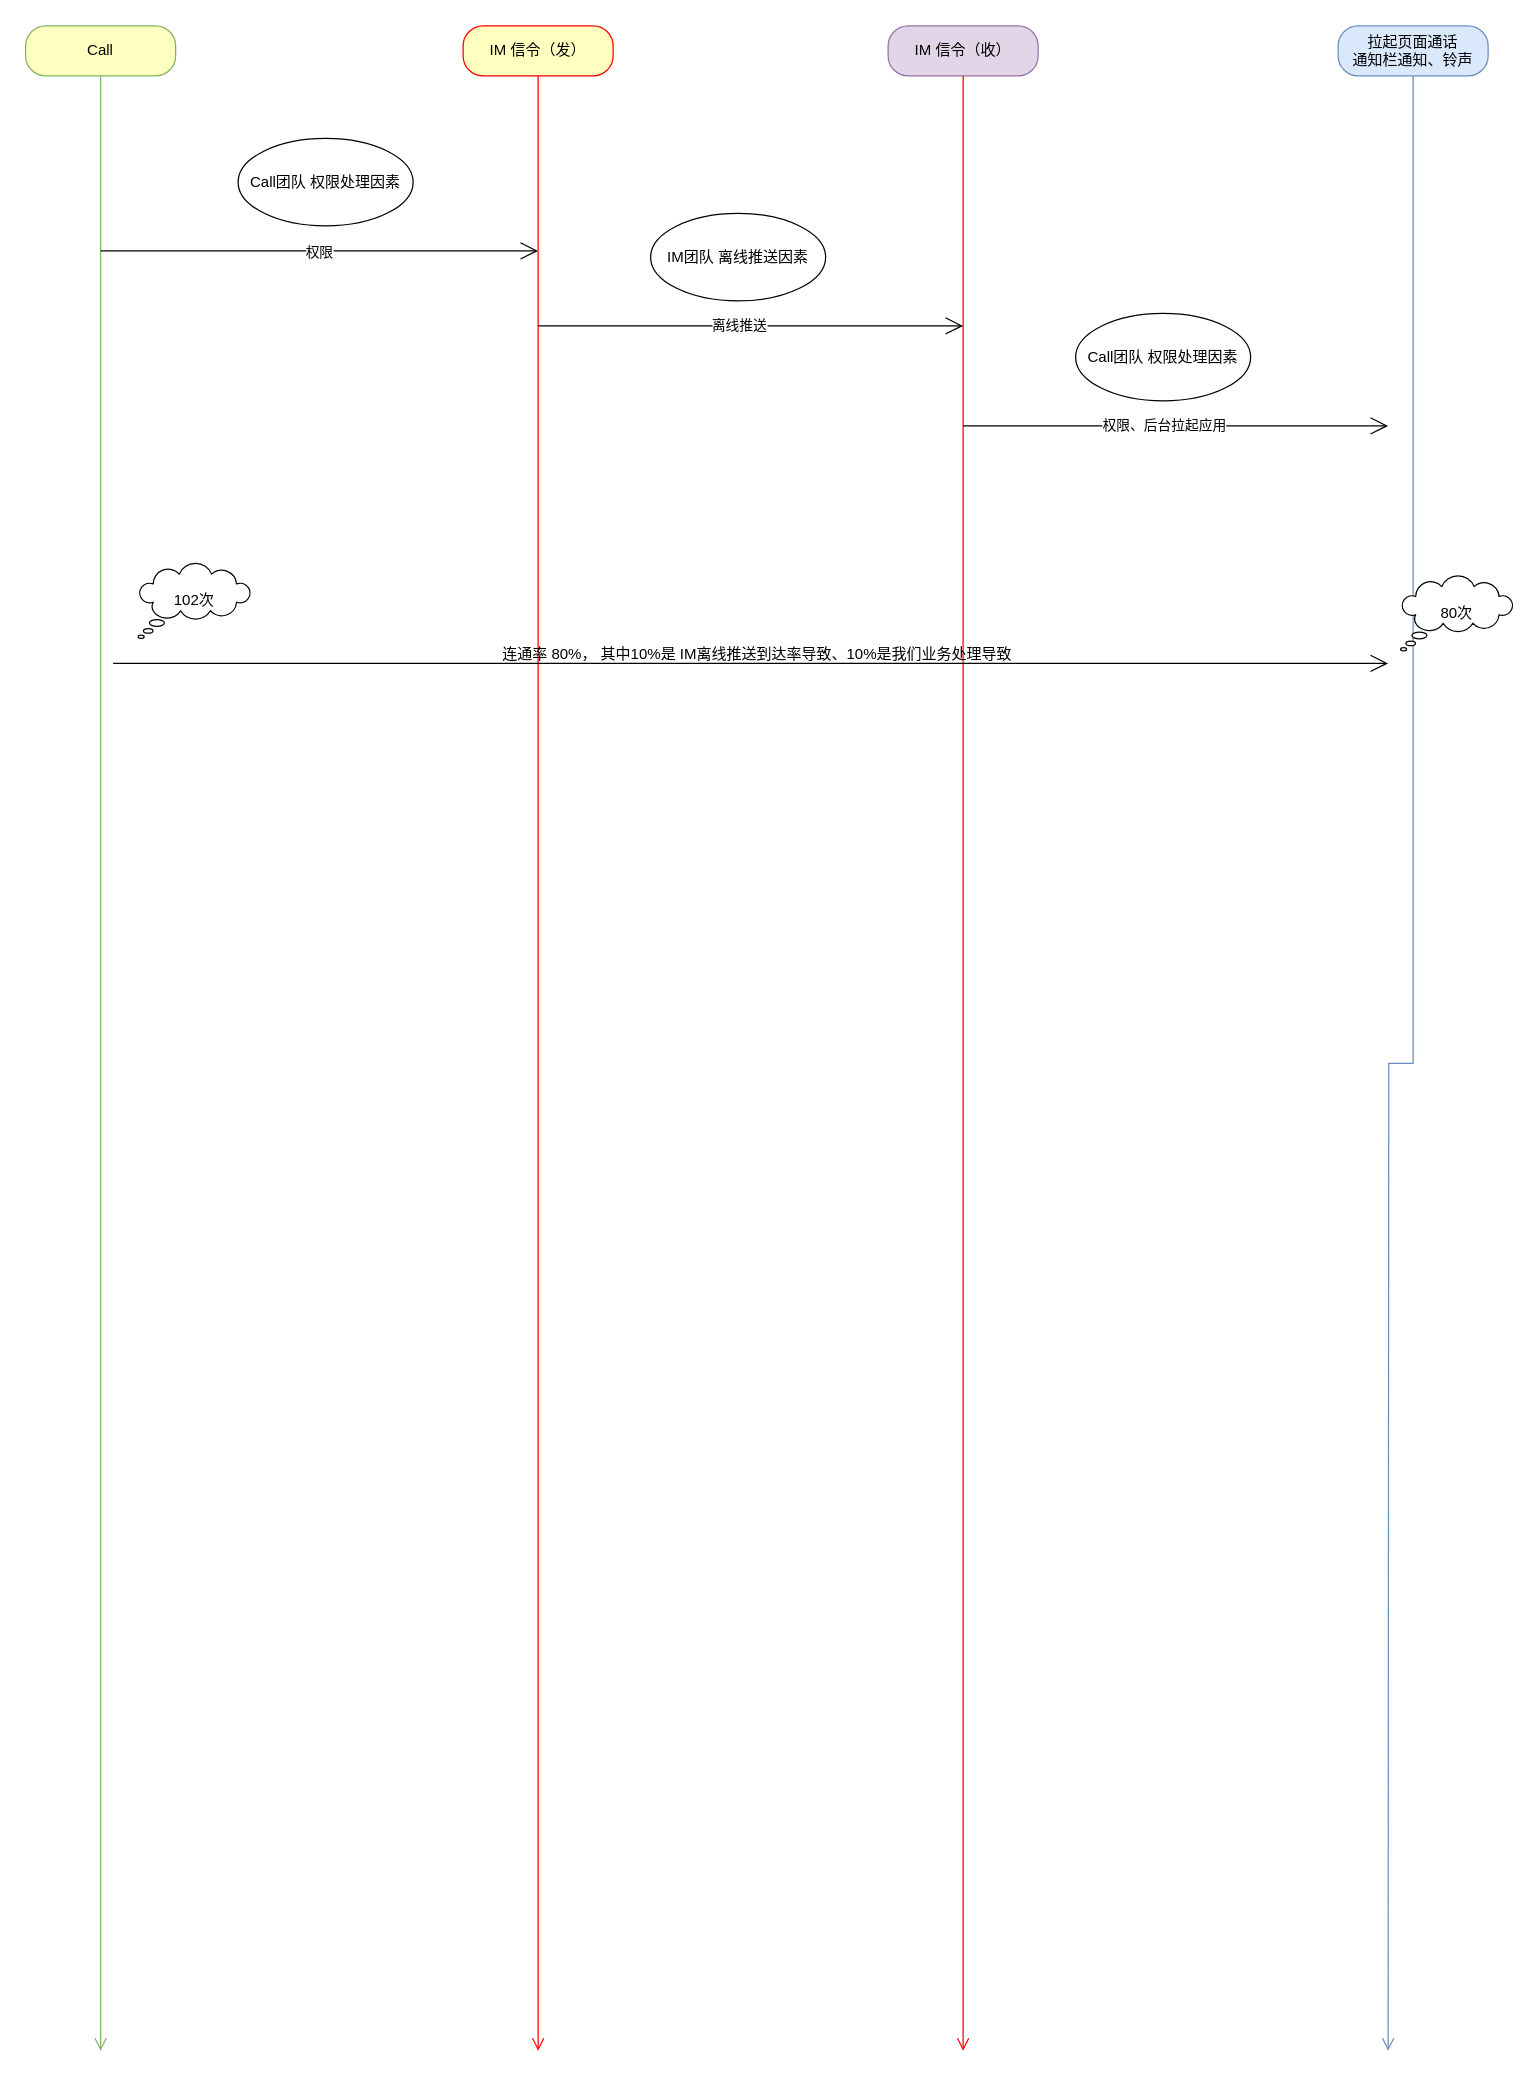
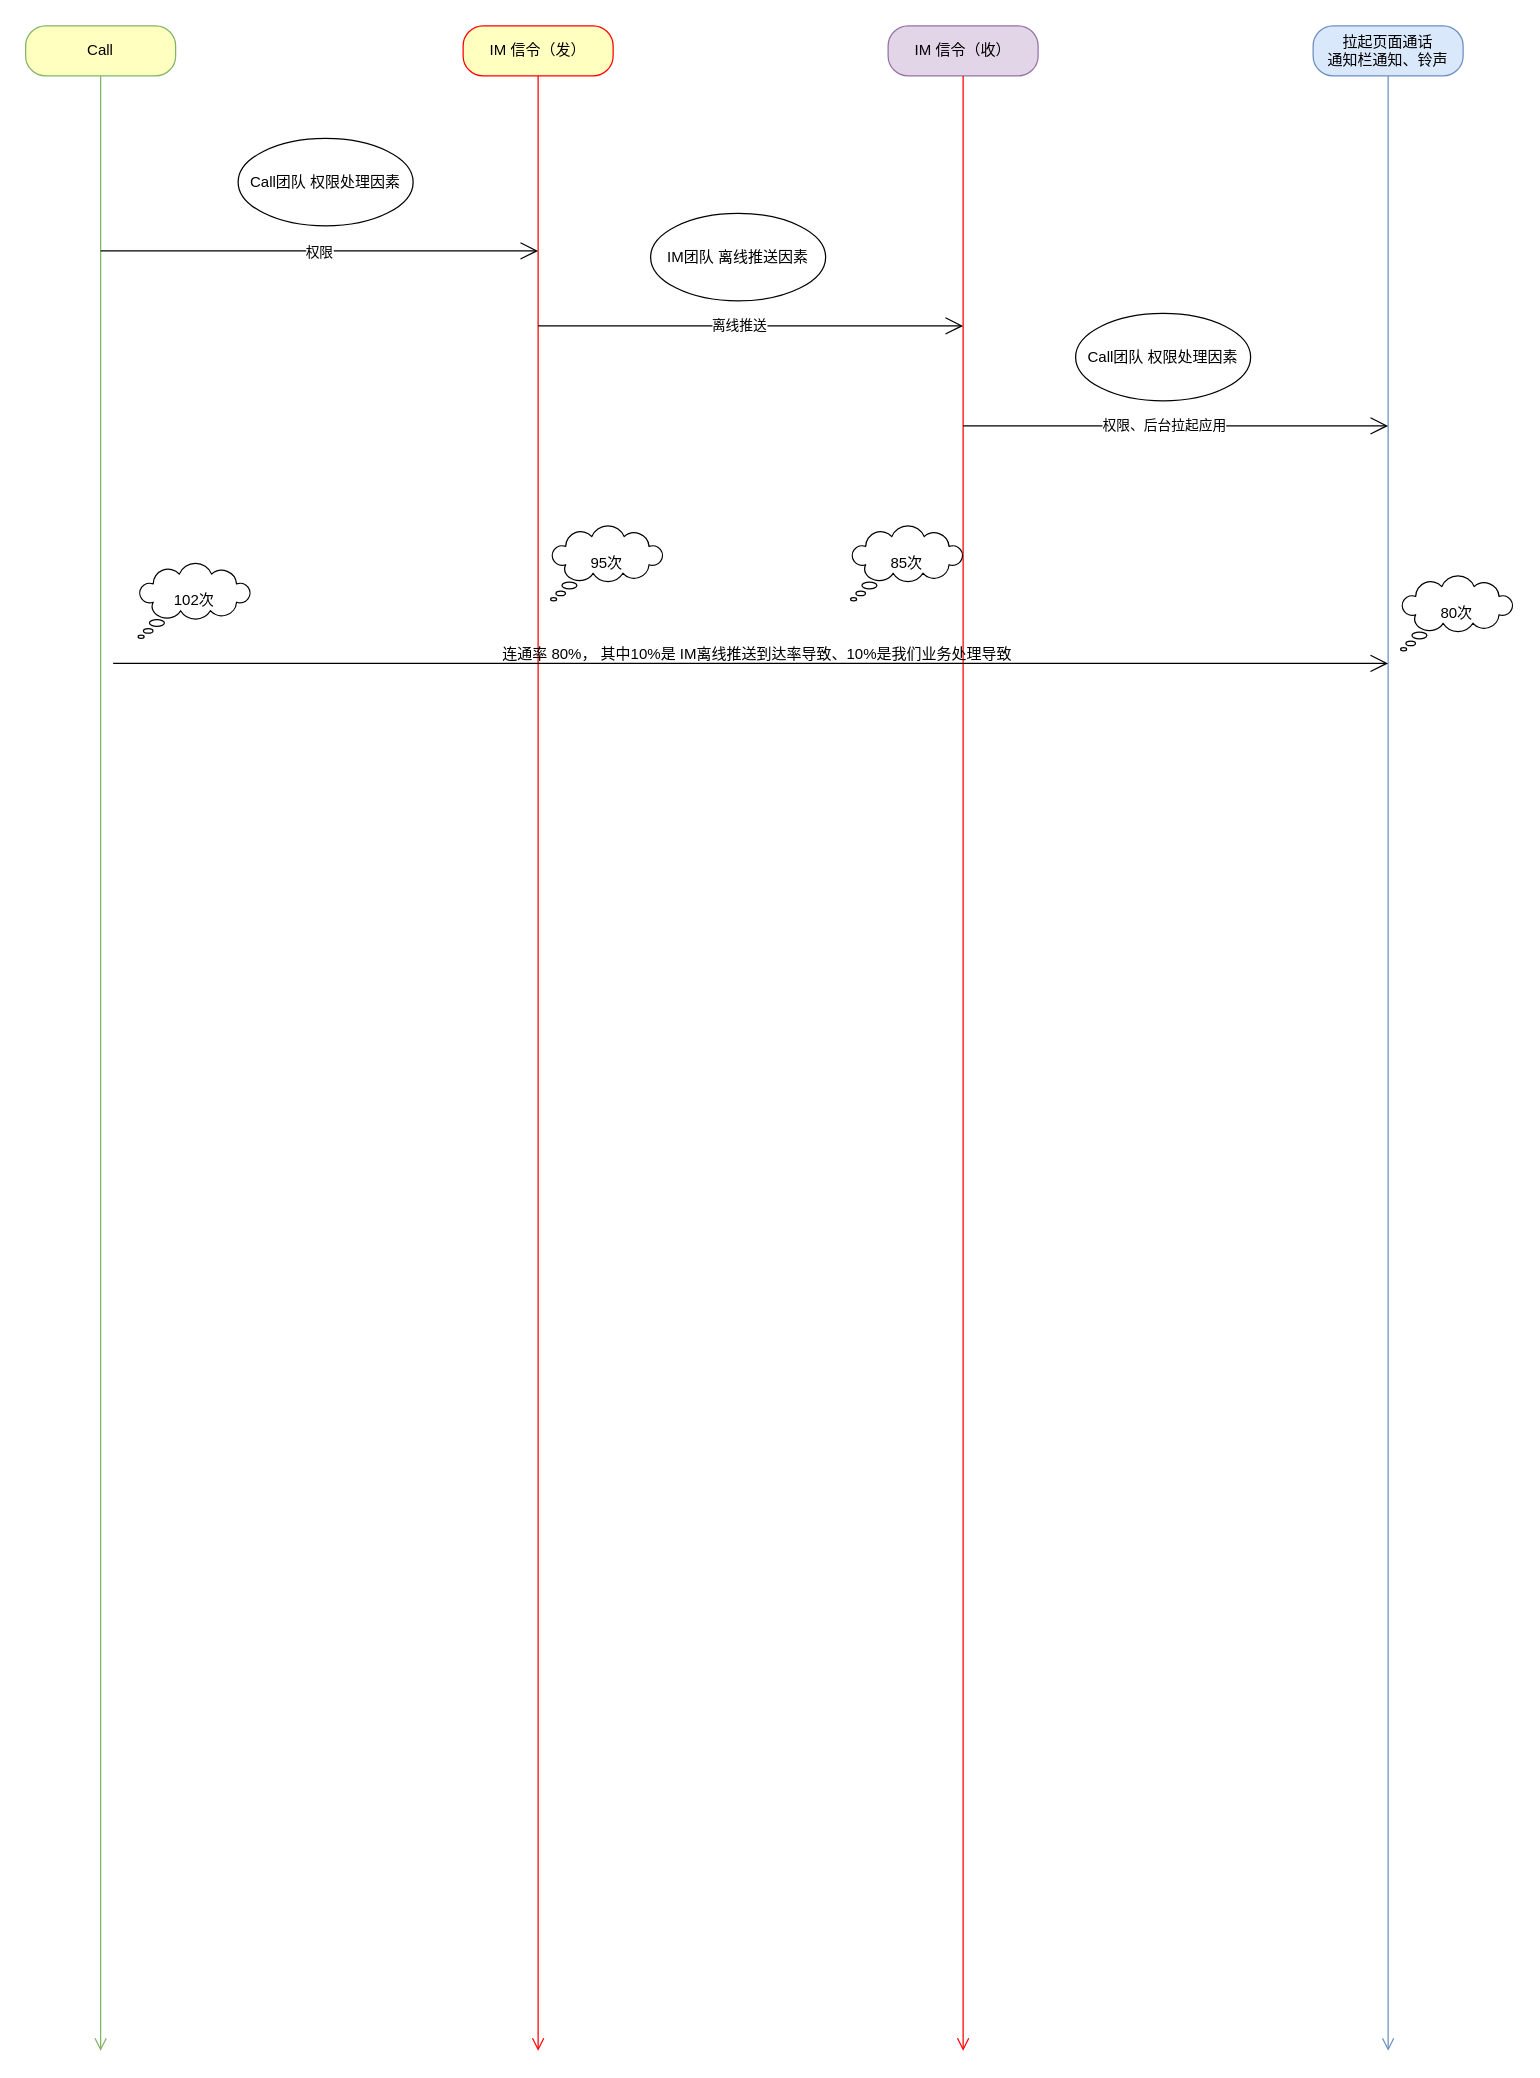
node "拉起页面通话 通知栏通知、铃声": moved (1413, 51) -> (1388, 51)
node "95次": added
node "85次": added
